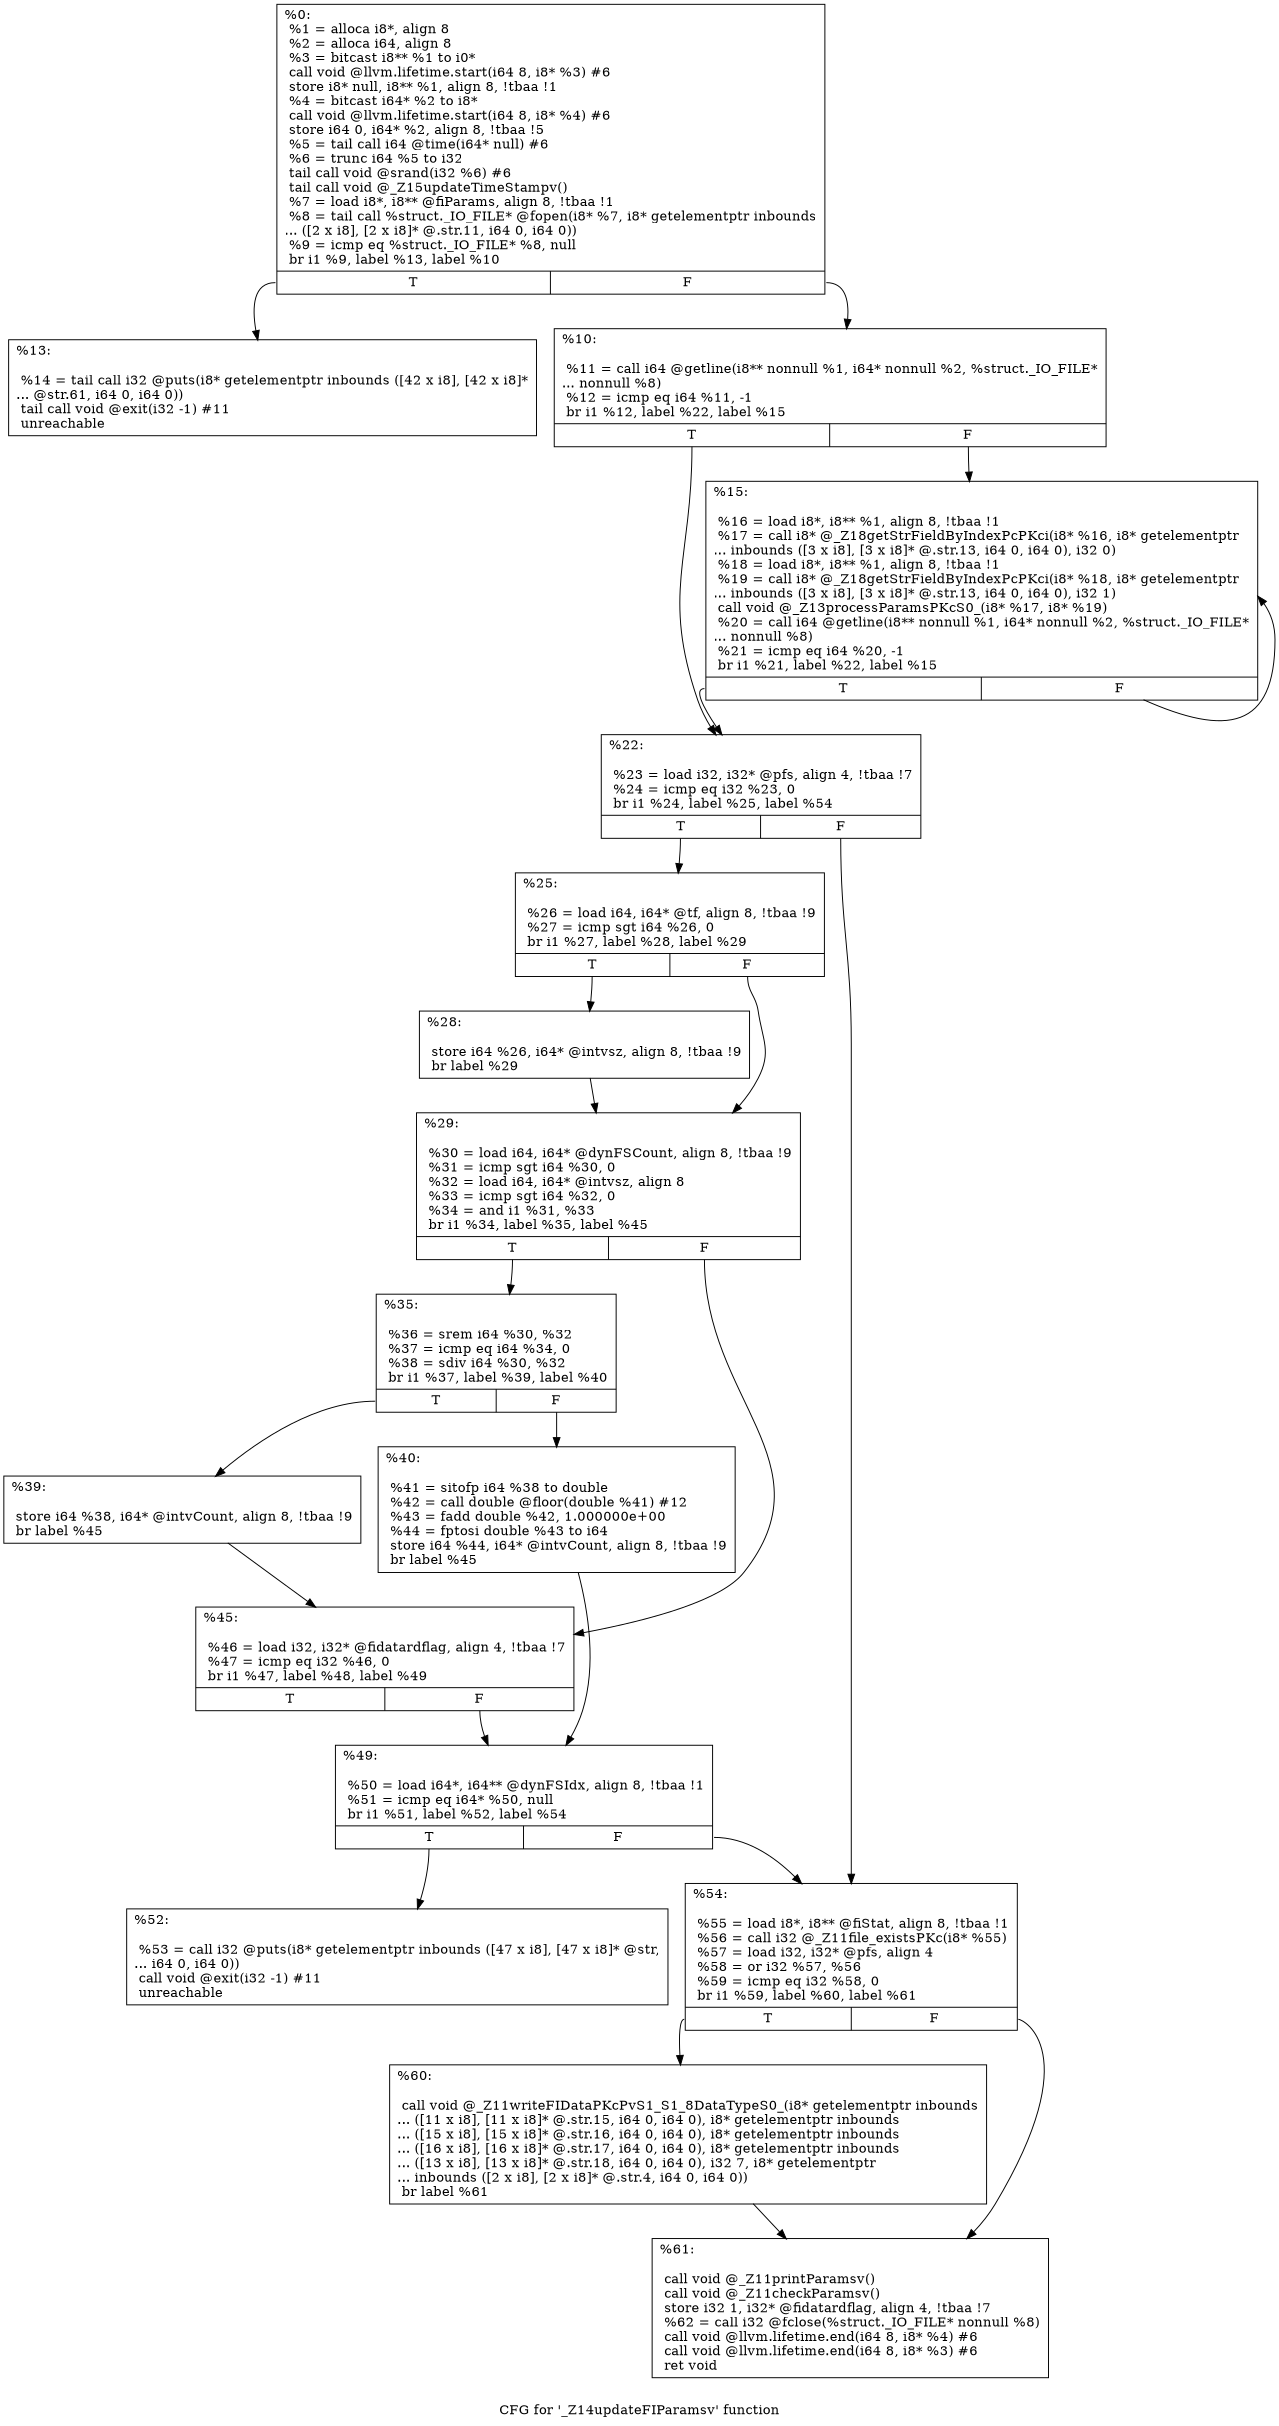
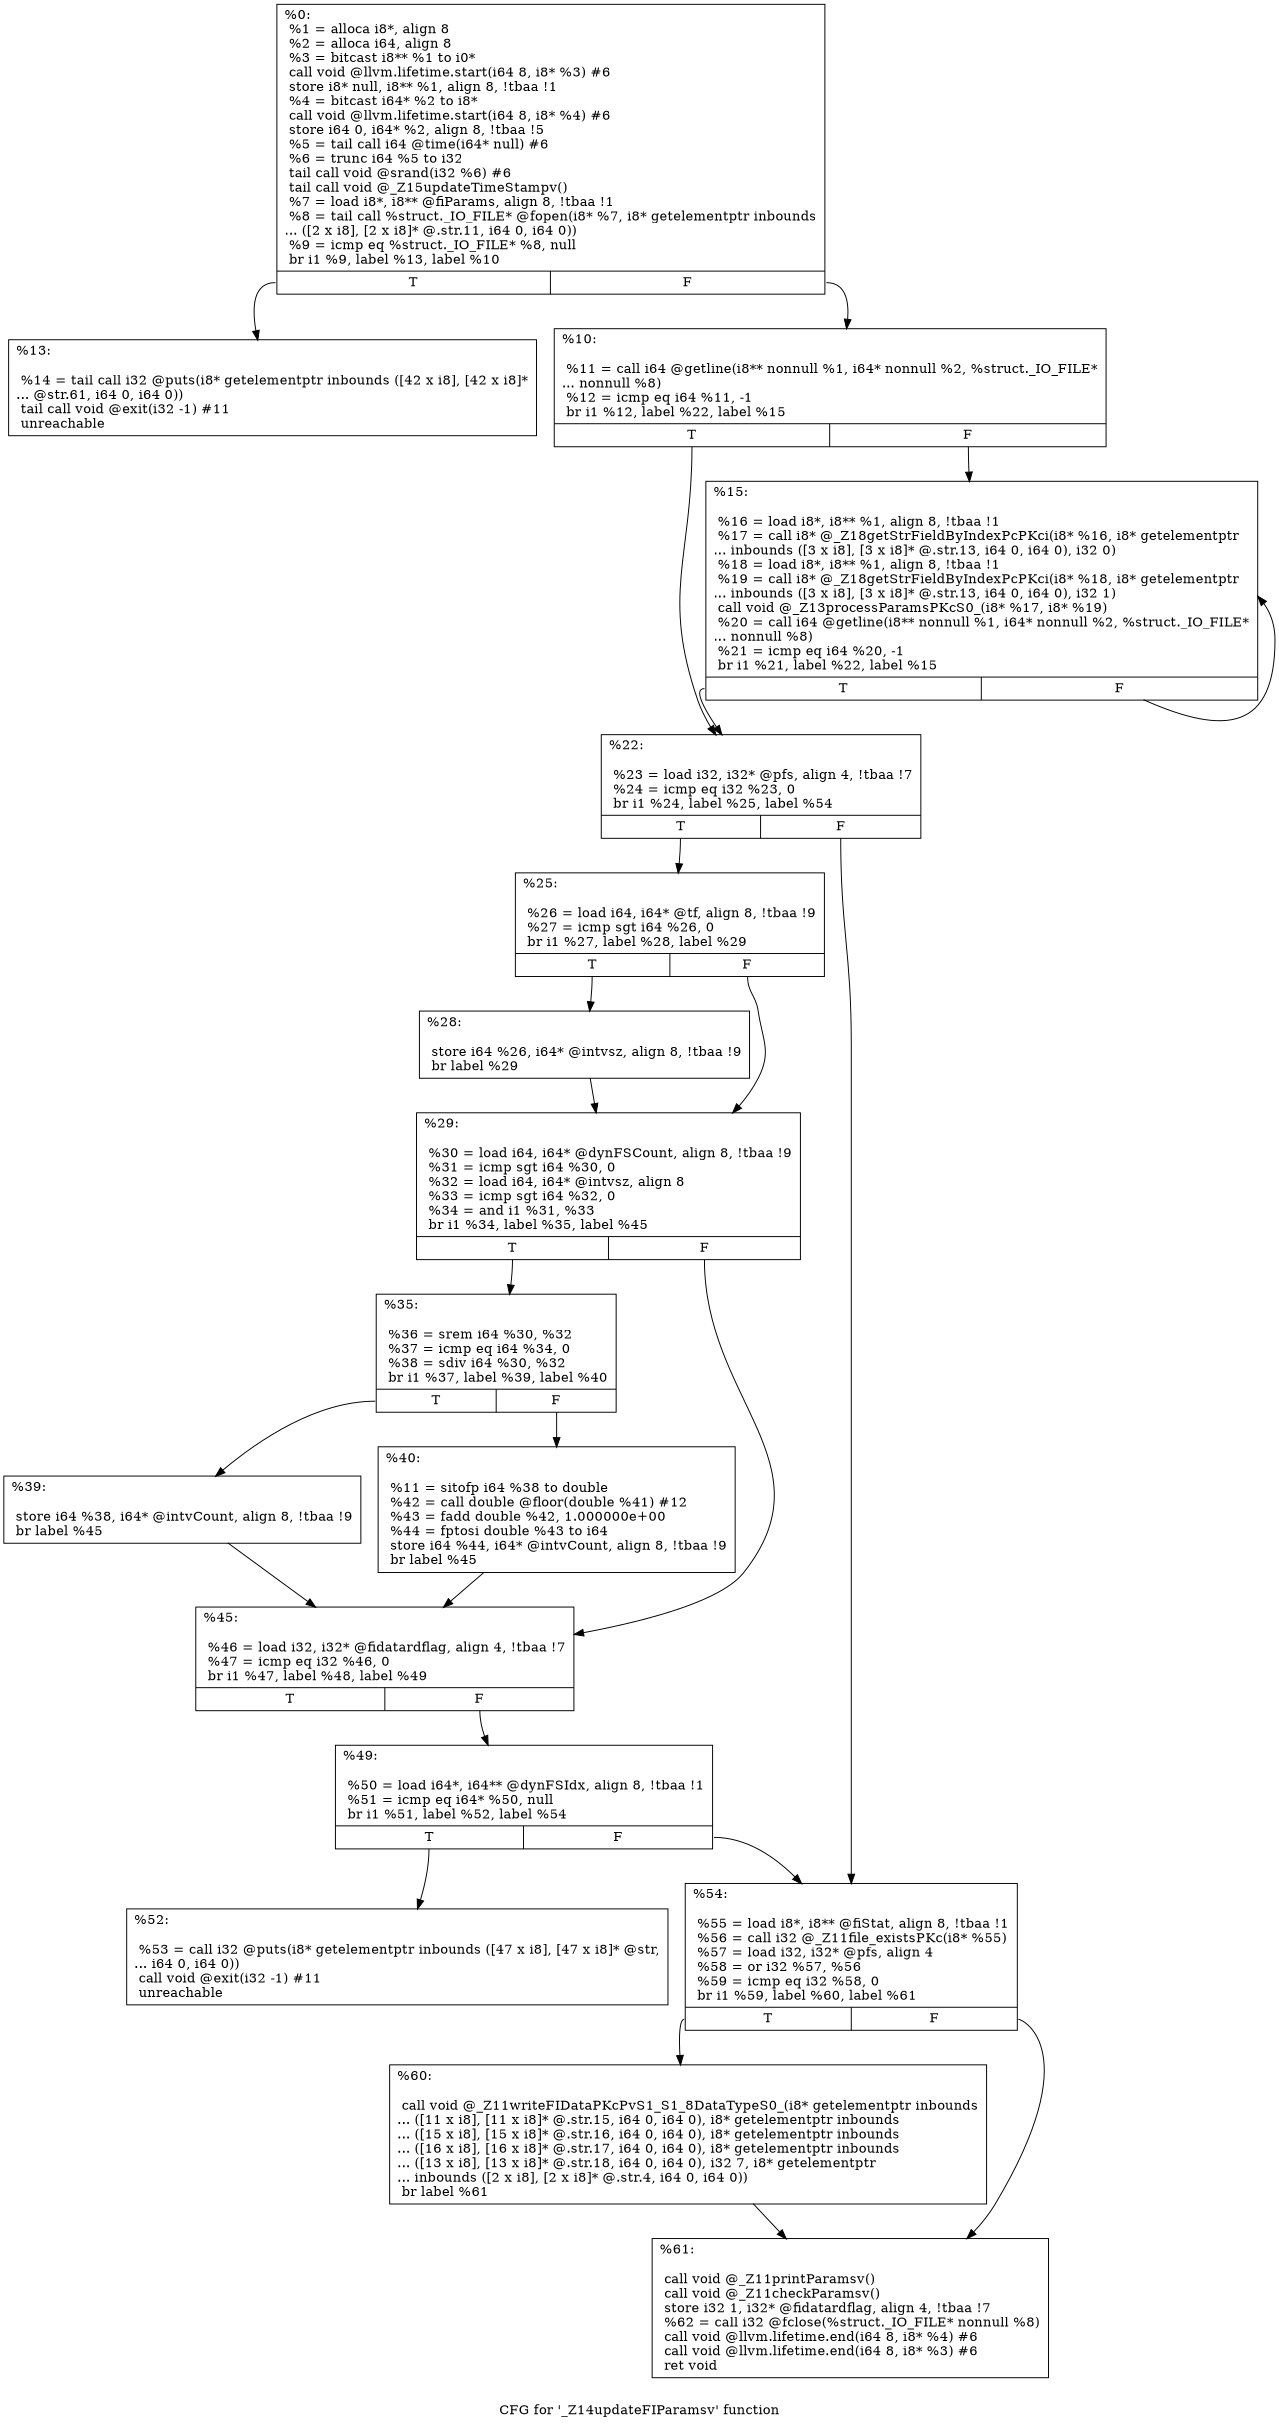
node "%40:": text "%41 = sitofp i64 %38 to double" -> "%11 = sitofp i64 %38 to double"
edge "%40:" -> "%49:": now "%40:" -> "%45:"
